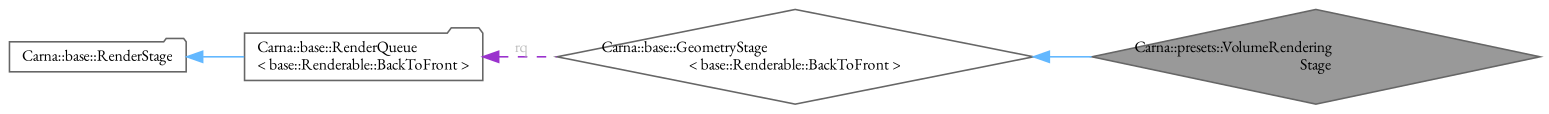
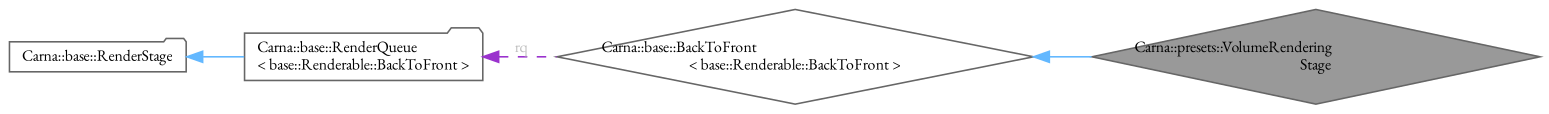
node "Carna::base::GeometryStage < base::Renderable::BackToFront >": label "Carna::base::GeometryStage < base::Renderable::BackToFront >" -> "Carna::base::BackToFront < base::Renderable::BackToFront >"
